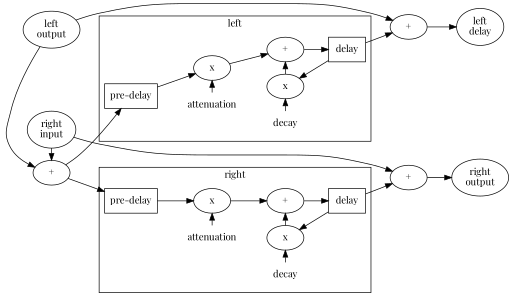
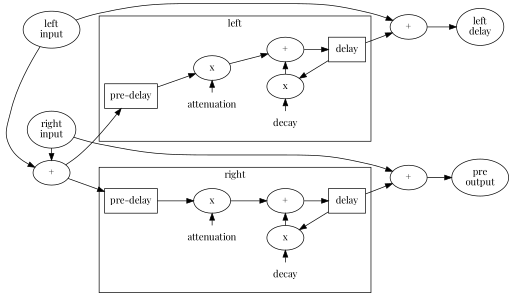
node "left output": label "left output" -> "left input"
node "right output": label "right output" -> "pre output"
